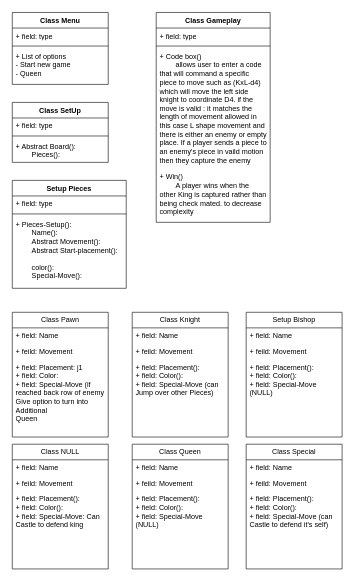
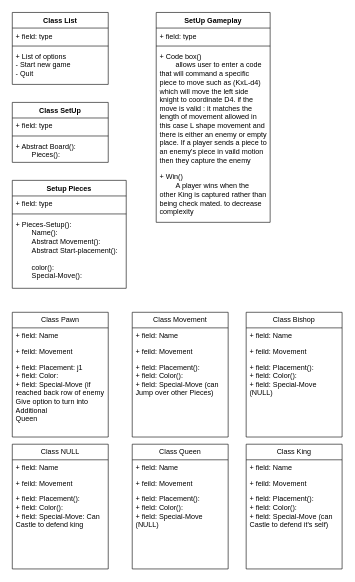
node "Class Menu": label "Class Menu" -> "Class List"
node "Class Gameplay": label "Class Gameplay" -> "SetUp Gameplay"
node "+ List of options - Start new game - Queen": label "+ List of options - Start new game - Queen" -> "+ List of options - Start new game - Quit"
node "Class Knight": label "Class Knight" -> "Class Movement"
node "Setup Bishop": label "Setup Bishop" -> "Class Bishop"
node "Class Special": label "Class Special" -> "Class King"
